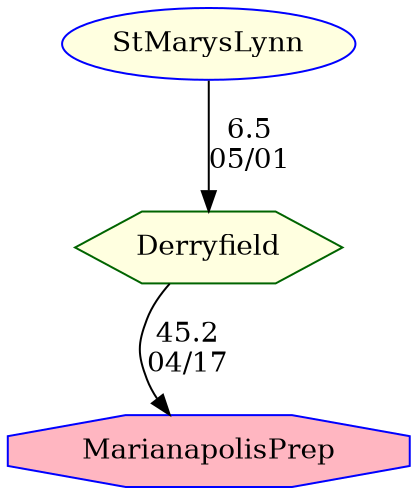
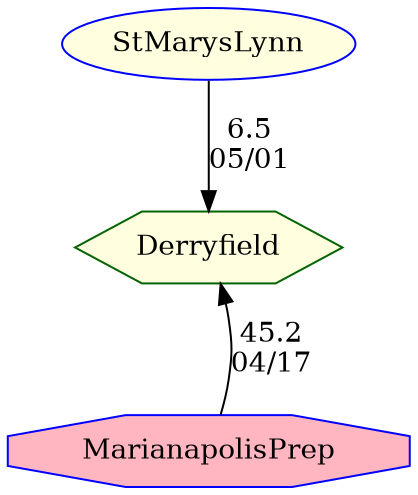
edge "Derryfield" -> "MarianapolisPrep": reversed
